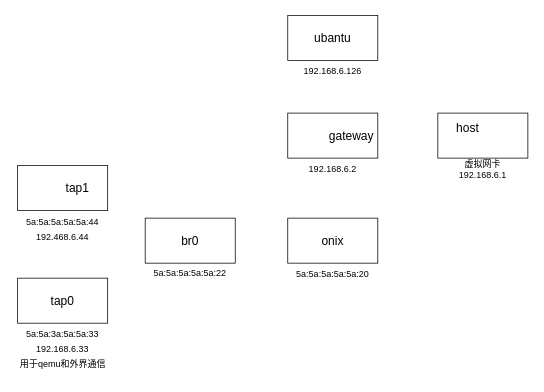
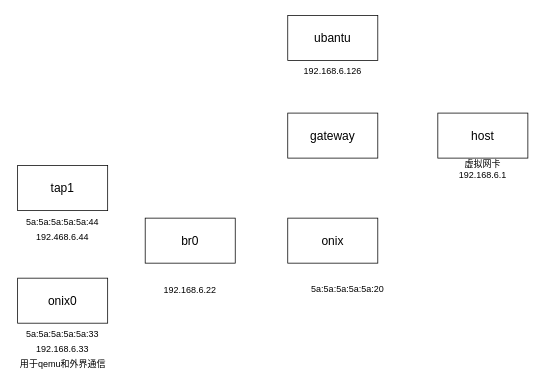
node "host": moved (468, 128) -> (483, 135)
node "gateway": moved (351, 135) -> (333, 135)
node "192.168.6.2": removed
node "tap1": moved (78, 188) -> (63, 188)
node "5a:5a:5a:5a:5a:22": removed
node "5a:5a:5a:5a:5a:20": moved (333, 274) -> (348, 289)
node "192.168.6.22": added
node "tap0": label "tap0" -> "onix0"
node "5a:5a:3a:5a:5a:33": label "5a:5a:3a:5a:5a:33" -> "5a:5a:5a:5a:5a:33"
